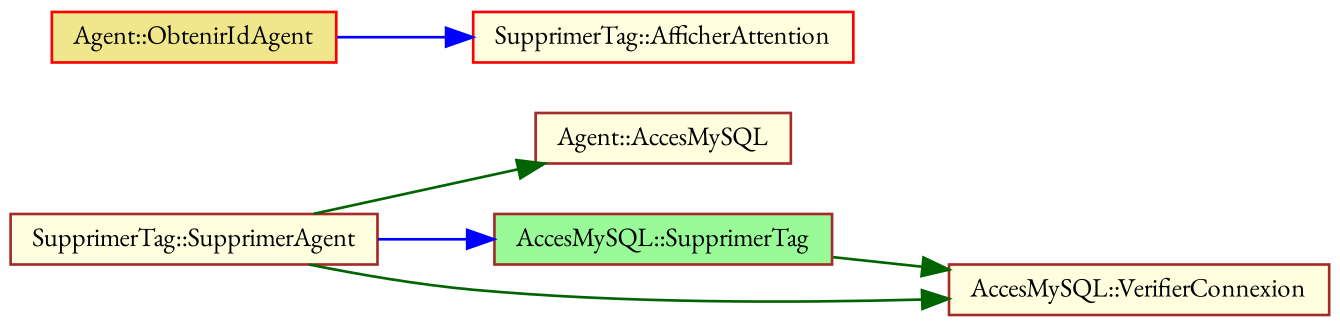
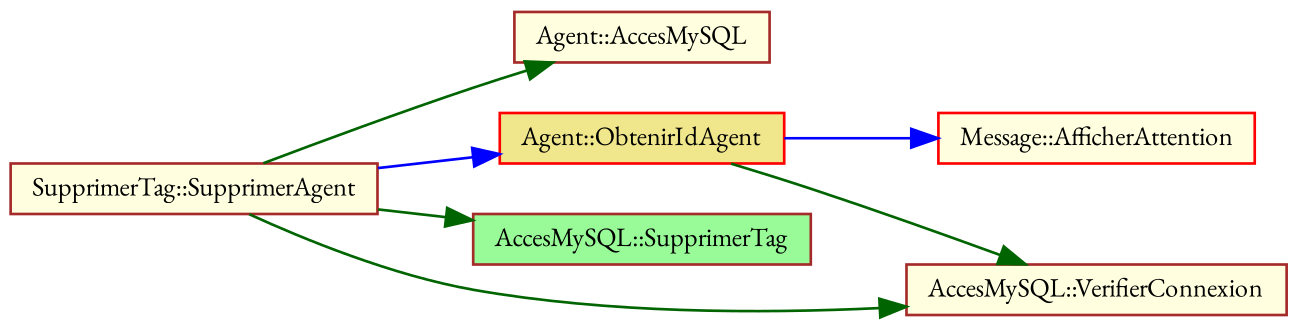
node "SupprimerTag::AfficherAttention": label "SupprimerTag::AfficherAttention" -> "Message::AfficherAttention"
edge "SupprimerTag::SupprimerAgent" -> "Agent::ObtenirIdAgent": added
edge "SupprimerTag::SupprimerAgent" -> "AccesMySQL::SupprimerTag": color blue -> darkgreen
edge "AccesMySQL::SupprimerTag" -> "AccesMySQL::VerifierConnexion": now "Agent::ObtenirIdAgent" -> "AccesMySQL::VerifierConnexion"
